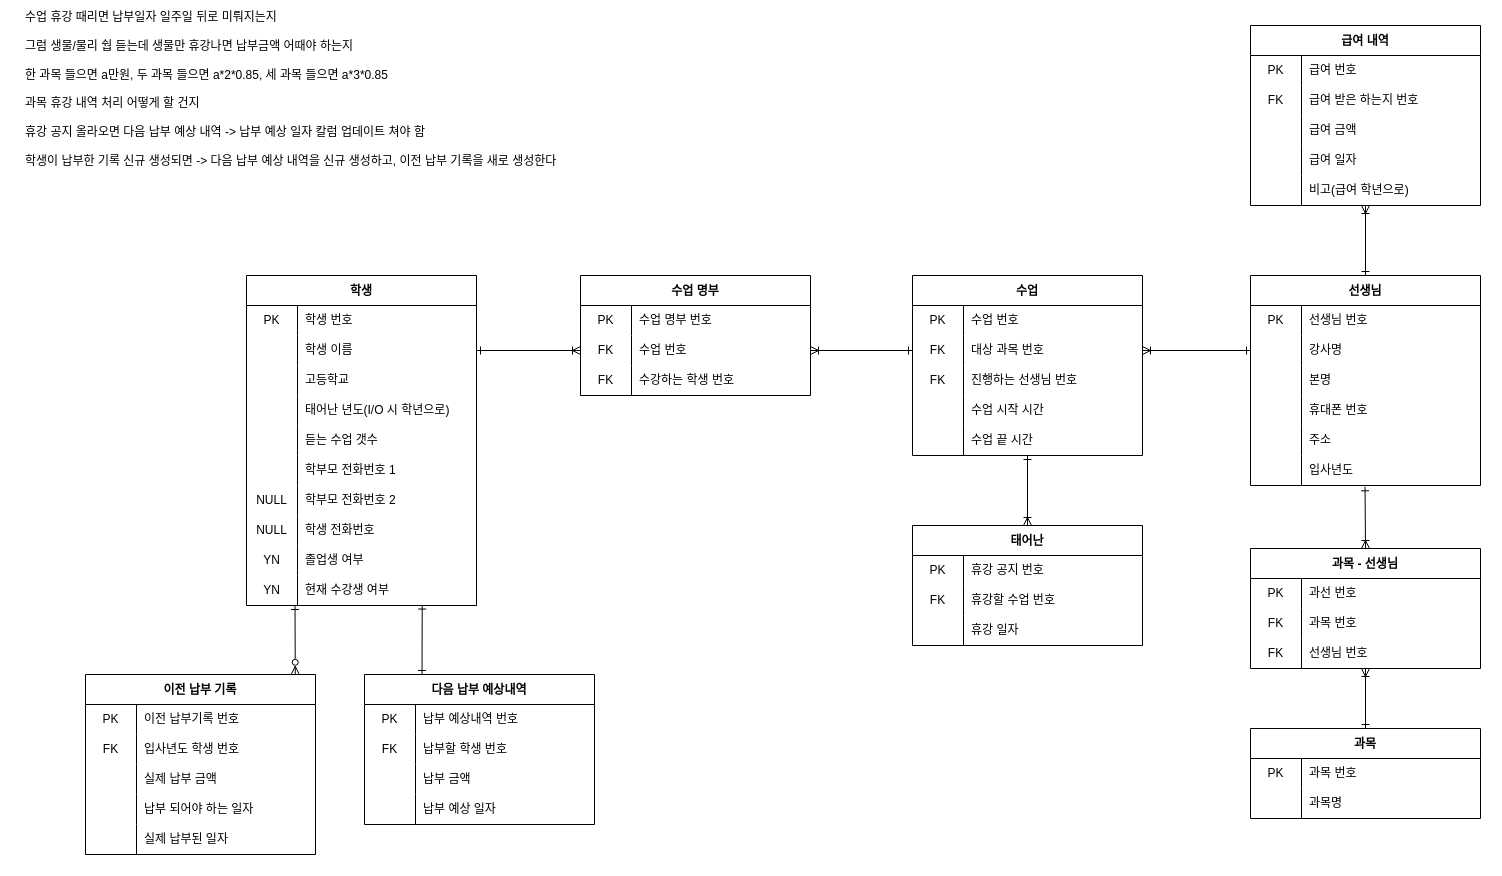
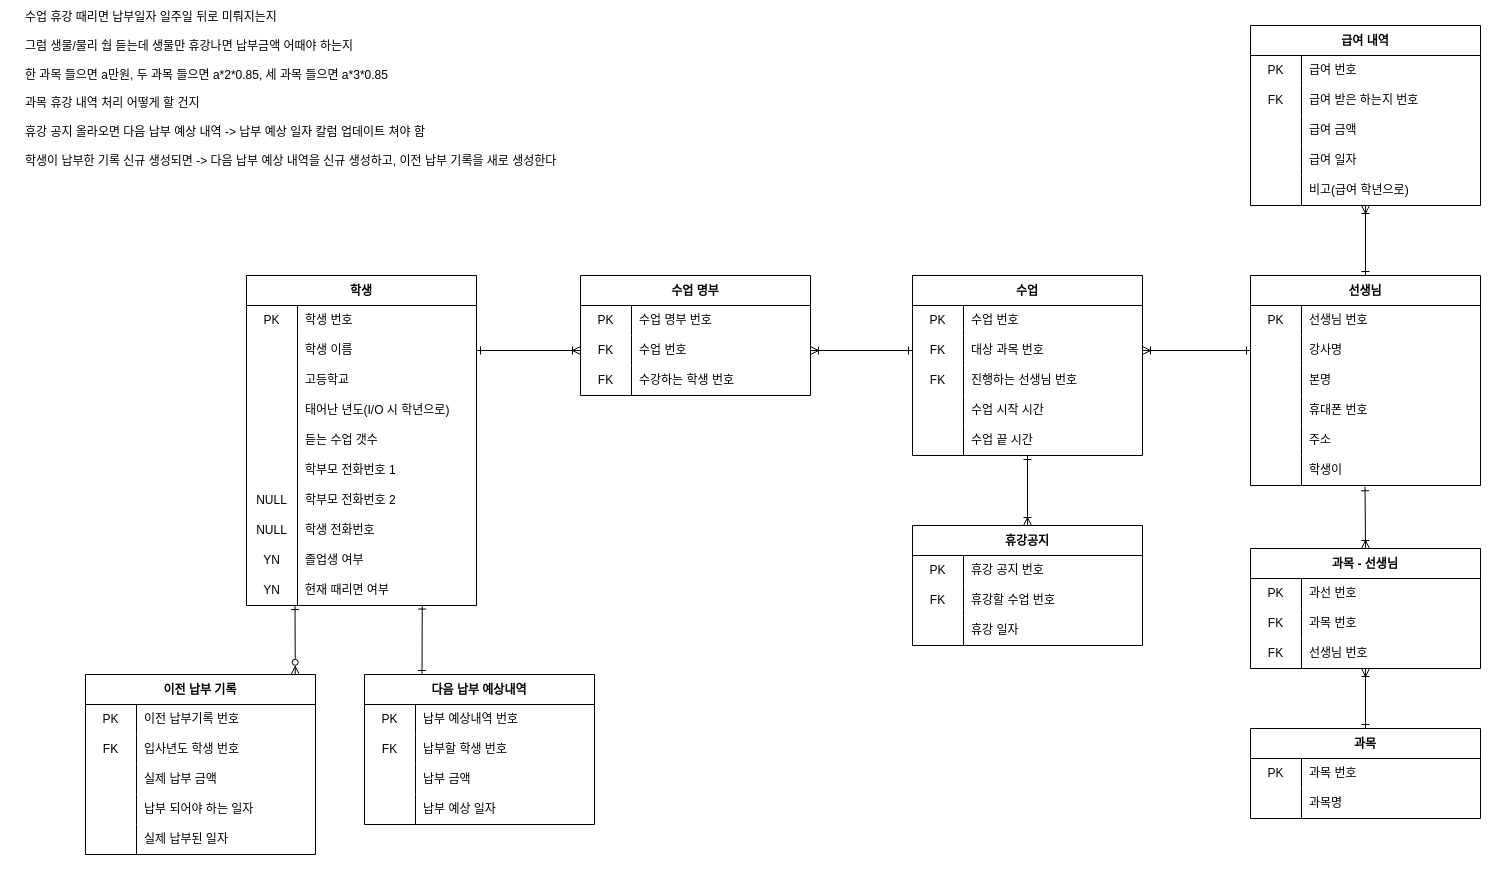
node "입사년도": label "입사년도" -> "학생이"
node "태어난": label "태어난" -> "휴강공지"
node "현재 수강생 여부": label "현재 수강생 여부" -> "현재 때리면 여부"
